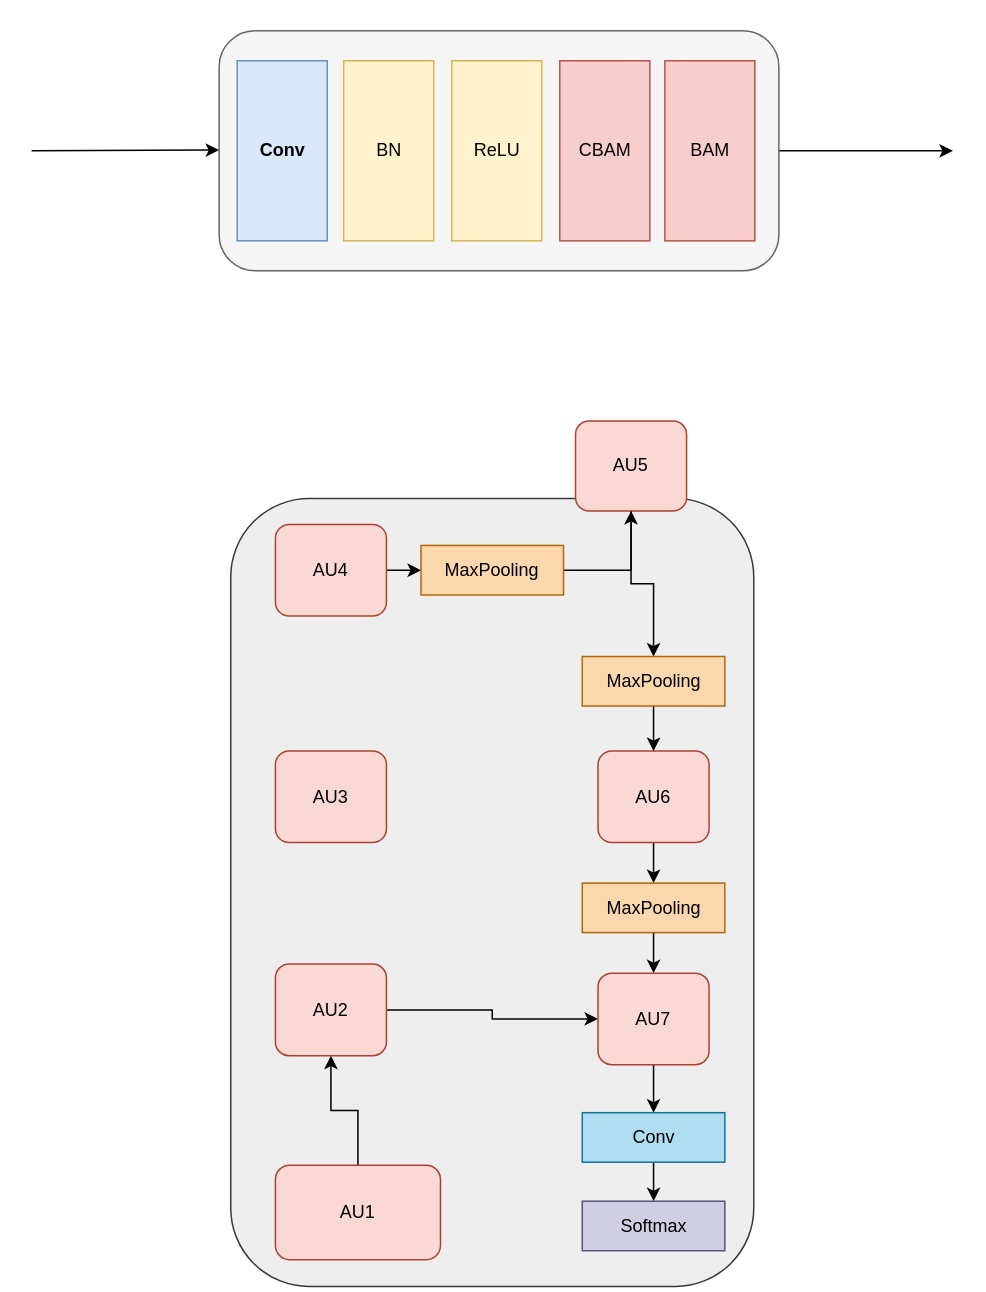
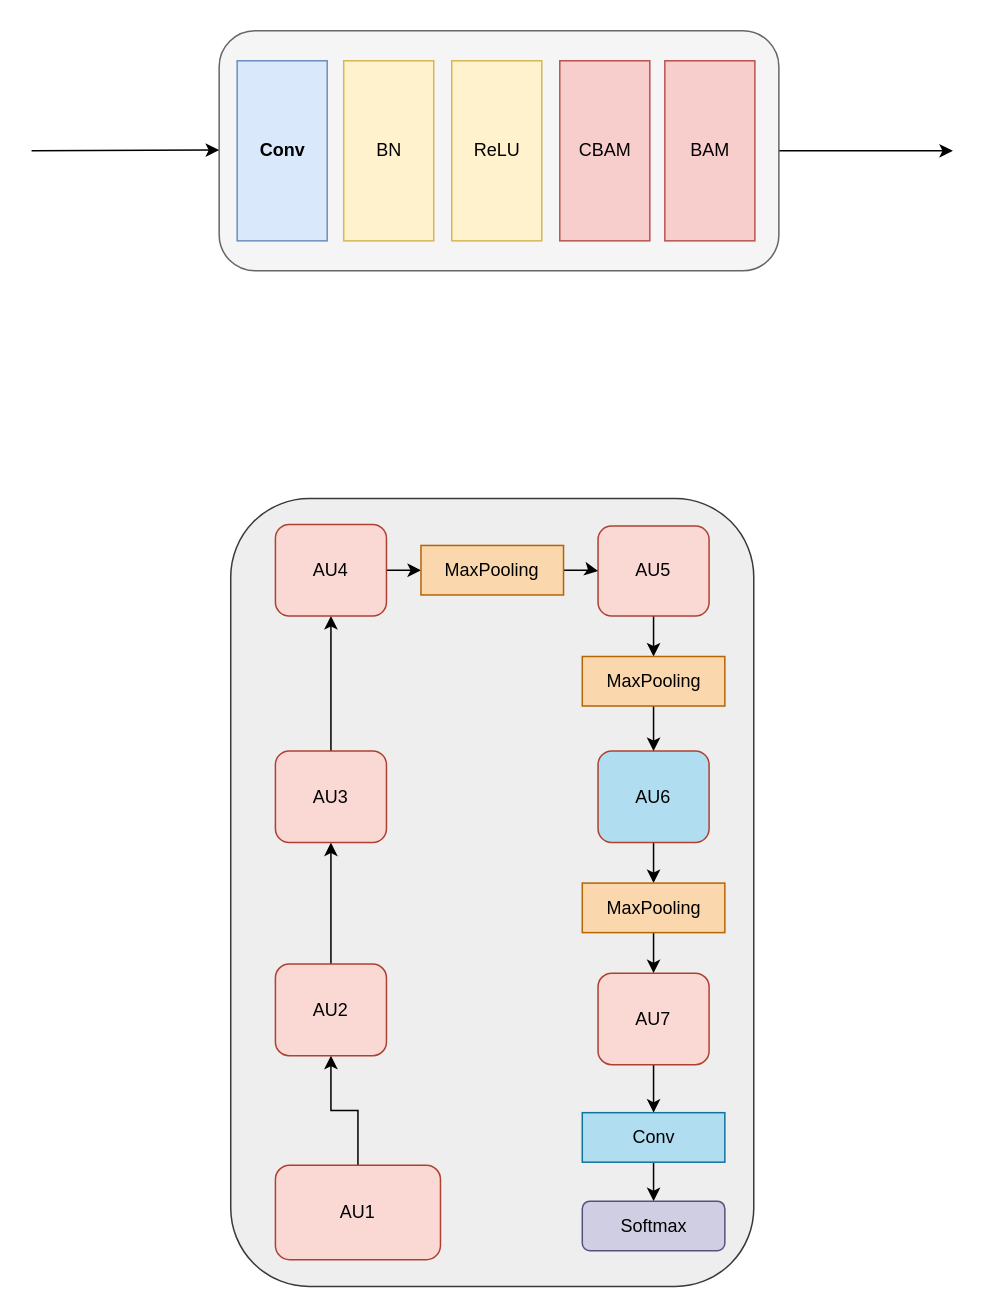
node "AU5": moved (631, 466) -> (653, 571)
edge "AU3" -> "AU4": added
node "AU6": fillcolor #fad9d5 -> #b1ddf0
edge "AU2" -> "AU7": now "AU2" -> "AU3"
node "Softmax": shape rectangle -> rounded rectangle
